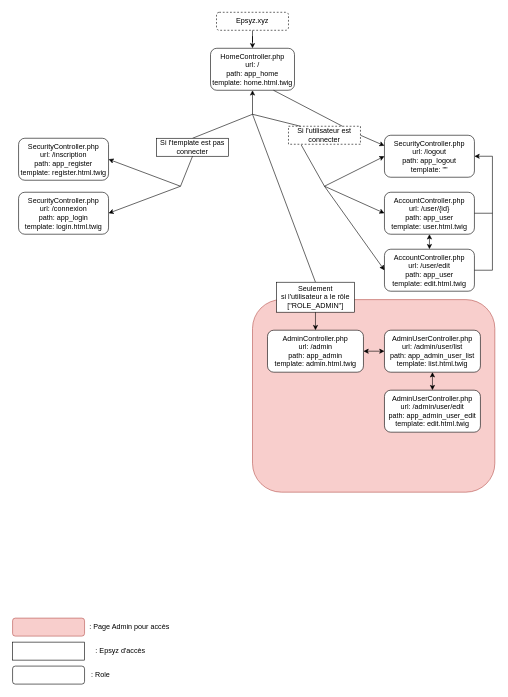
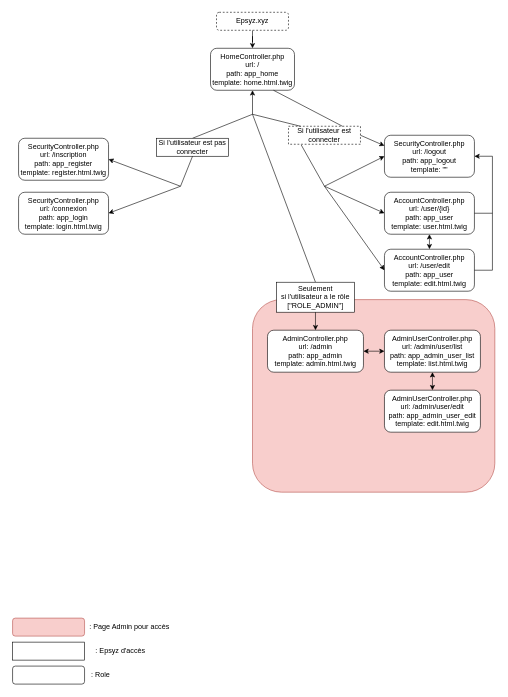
node "Si l'template est pas connecter": label "Si l'template est pas connecter" -> "Si l'utilisateur est pas connecter"
